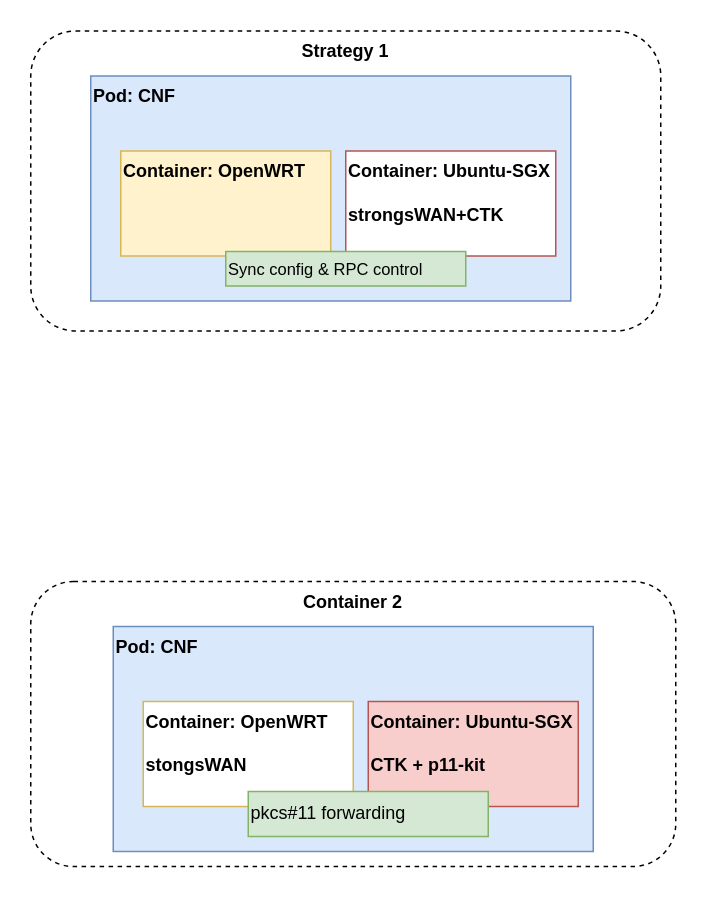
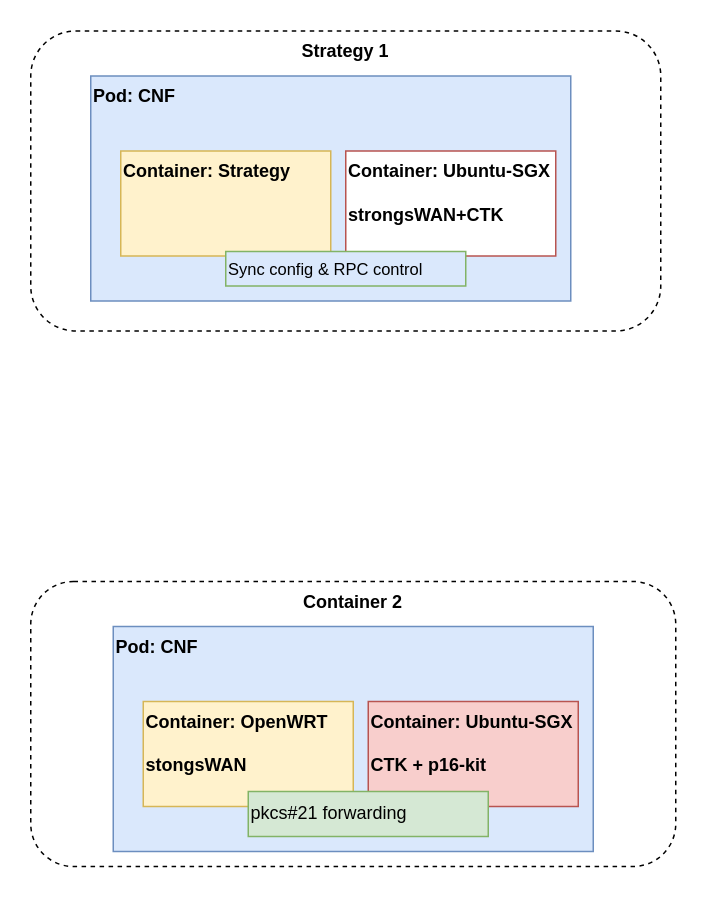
node "Container: OpenWRT": label "Container: OpenWRT" -> "Container: Strategy"
node "Sync config & RPC control": fillcolor #d5e8d4 -> #dae8fc
node "Container: Ubuntu-SGX CTK + p11-kit": label "Container: Ubuntu-SGX CTK + p11-kit" -> "Container: Ubuntu-SGX CTK + p16-kit"
node "Container: OpenWRT stongsWAN": fillcolor #ffffff -> #fff2cc
node "pkcs#11 forwarding": label "pkcs#11 forwarding" -> "pkcs#21 forwarding"
